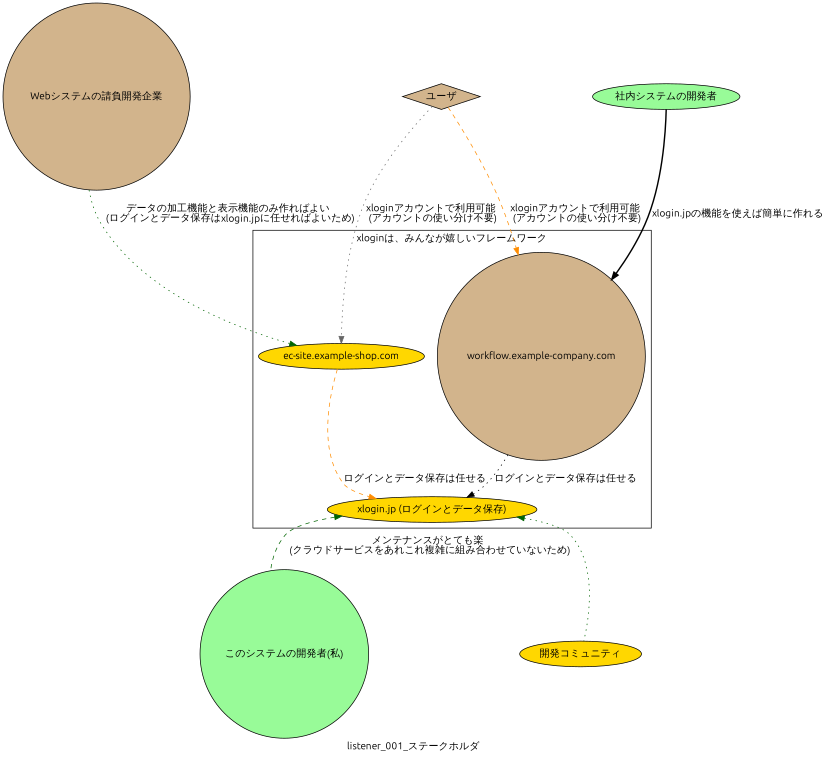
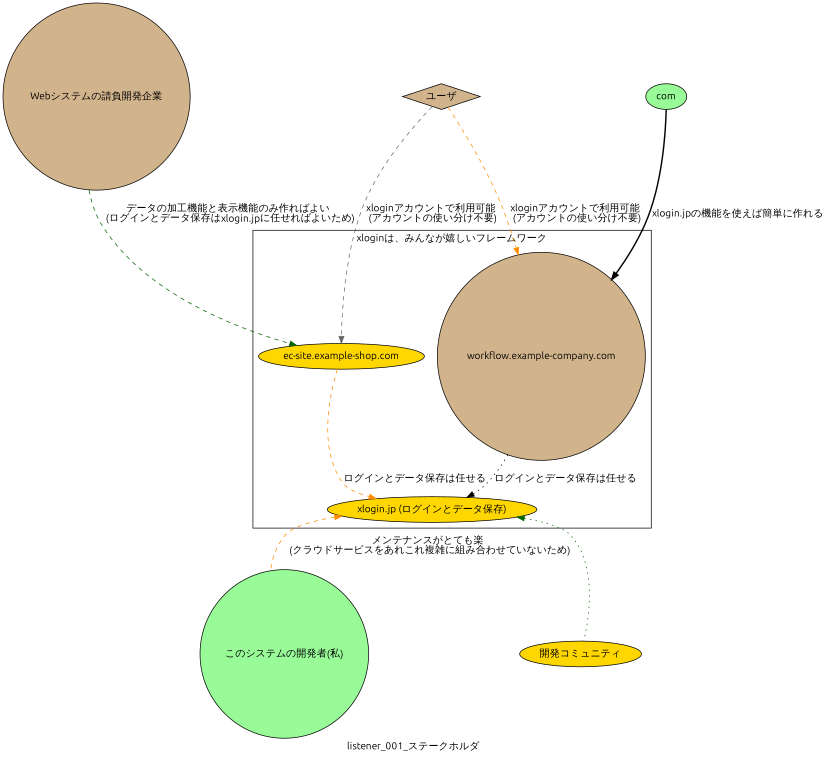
node "社内システムの開発者": label "社内システムの開発者" -> "com"
edge "ユーザ" -> "ec-site.example-shop.com": style dotted -> dashed
edge "Webシステムの請負開発企業" -> "ec-site.example-shop.com": style dotted -> dashed
edge "このシステムの開発者(私)" -> "xlogin.jp (ログインとデータ保存)": color darkgreen -> darkorange
